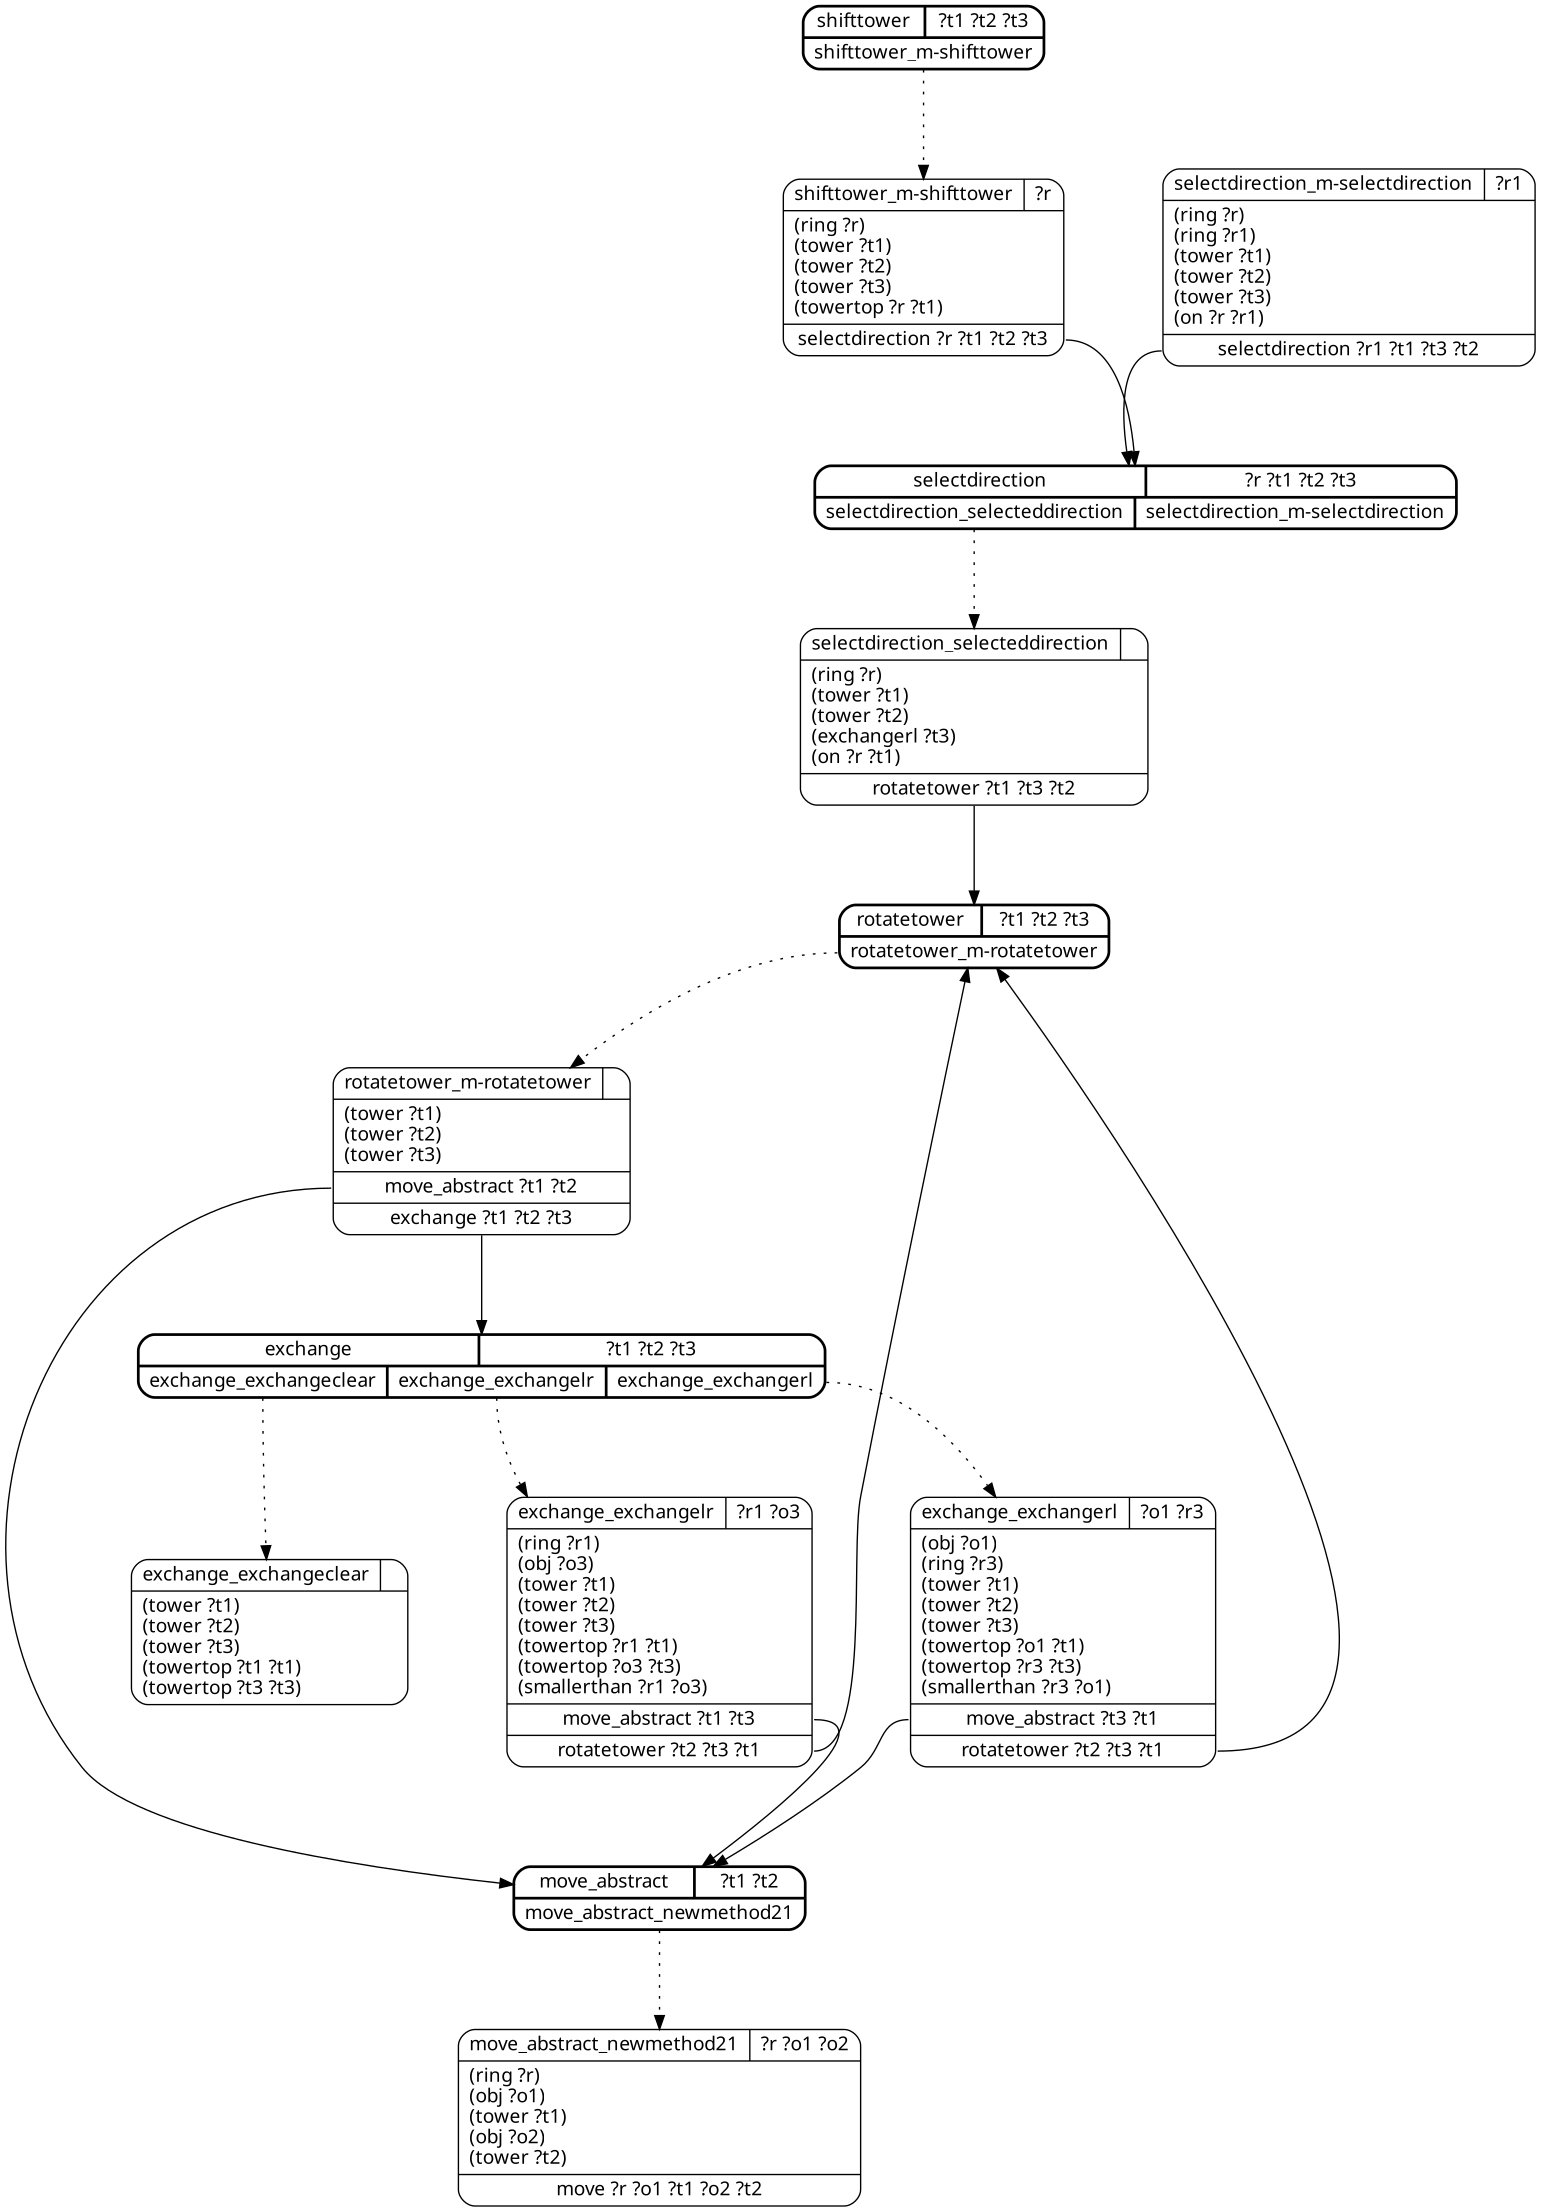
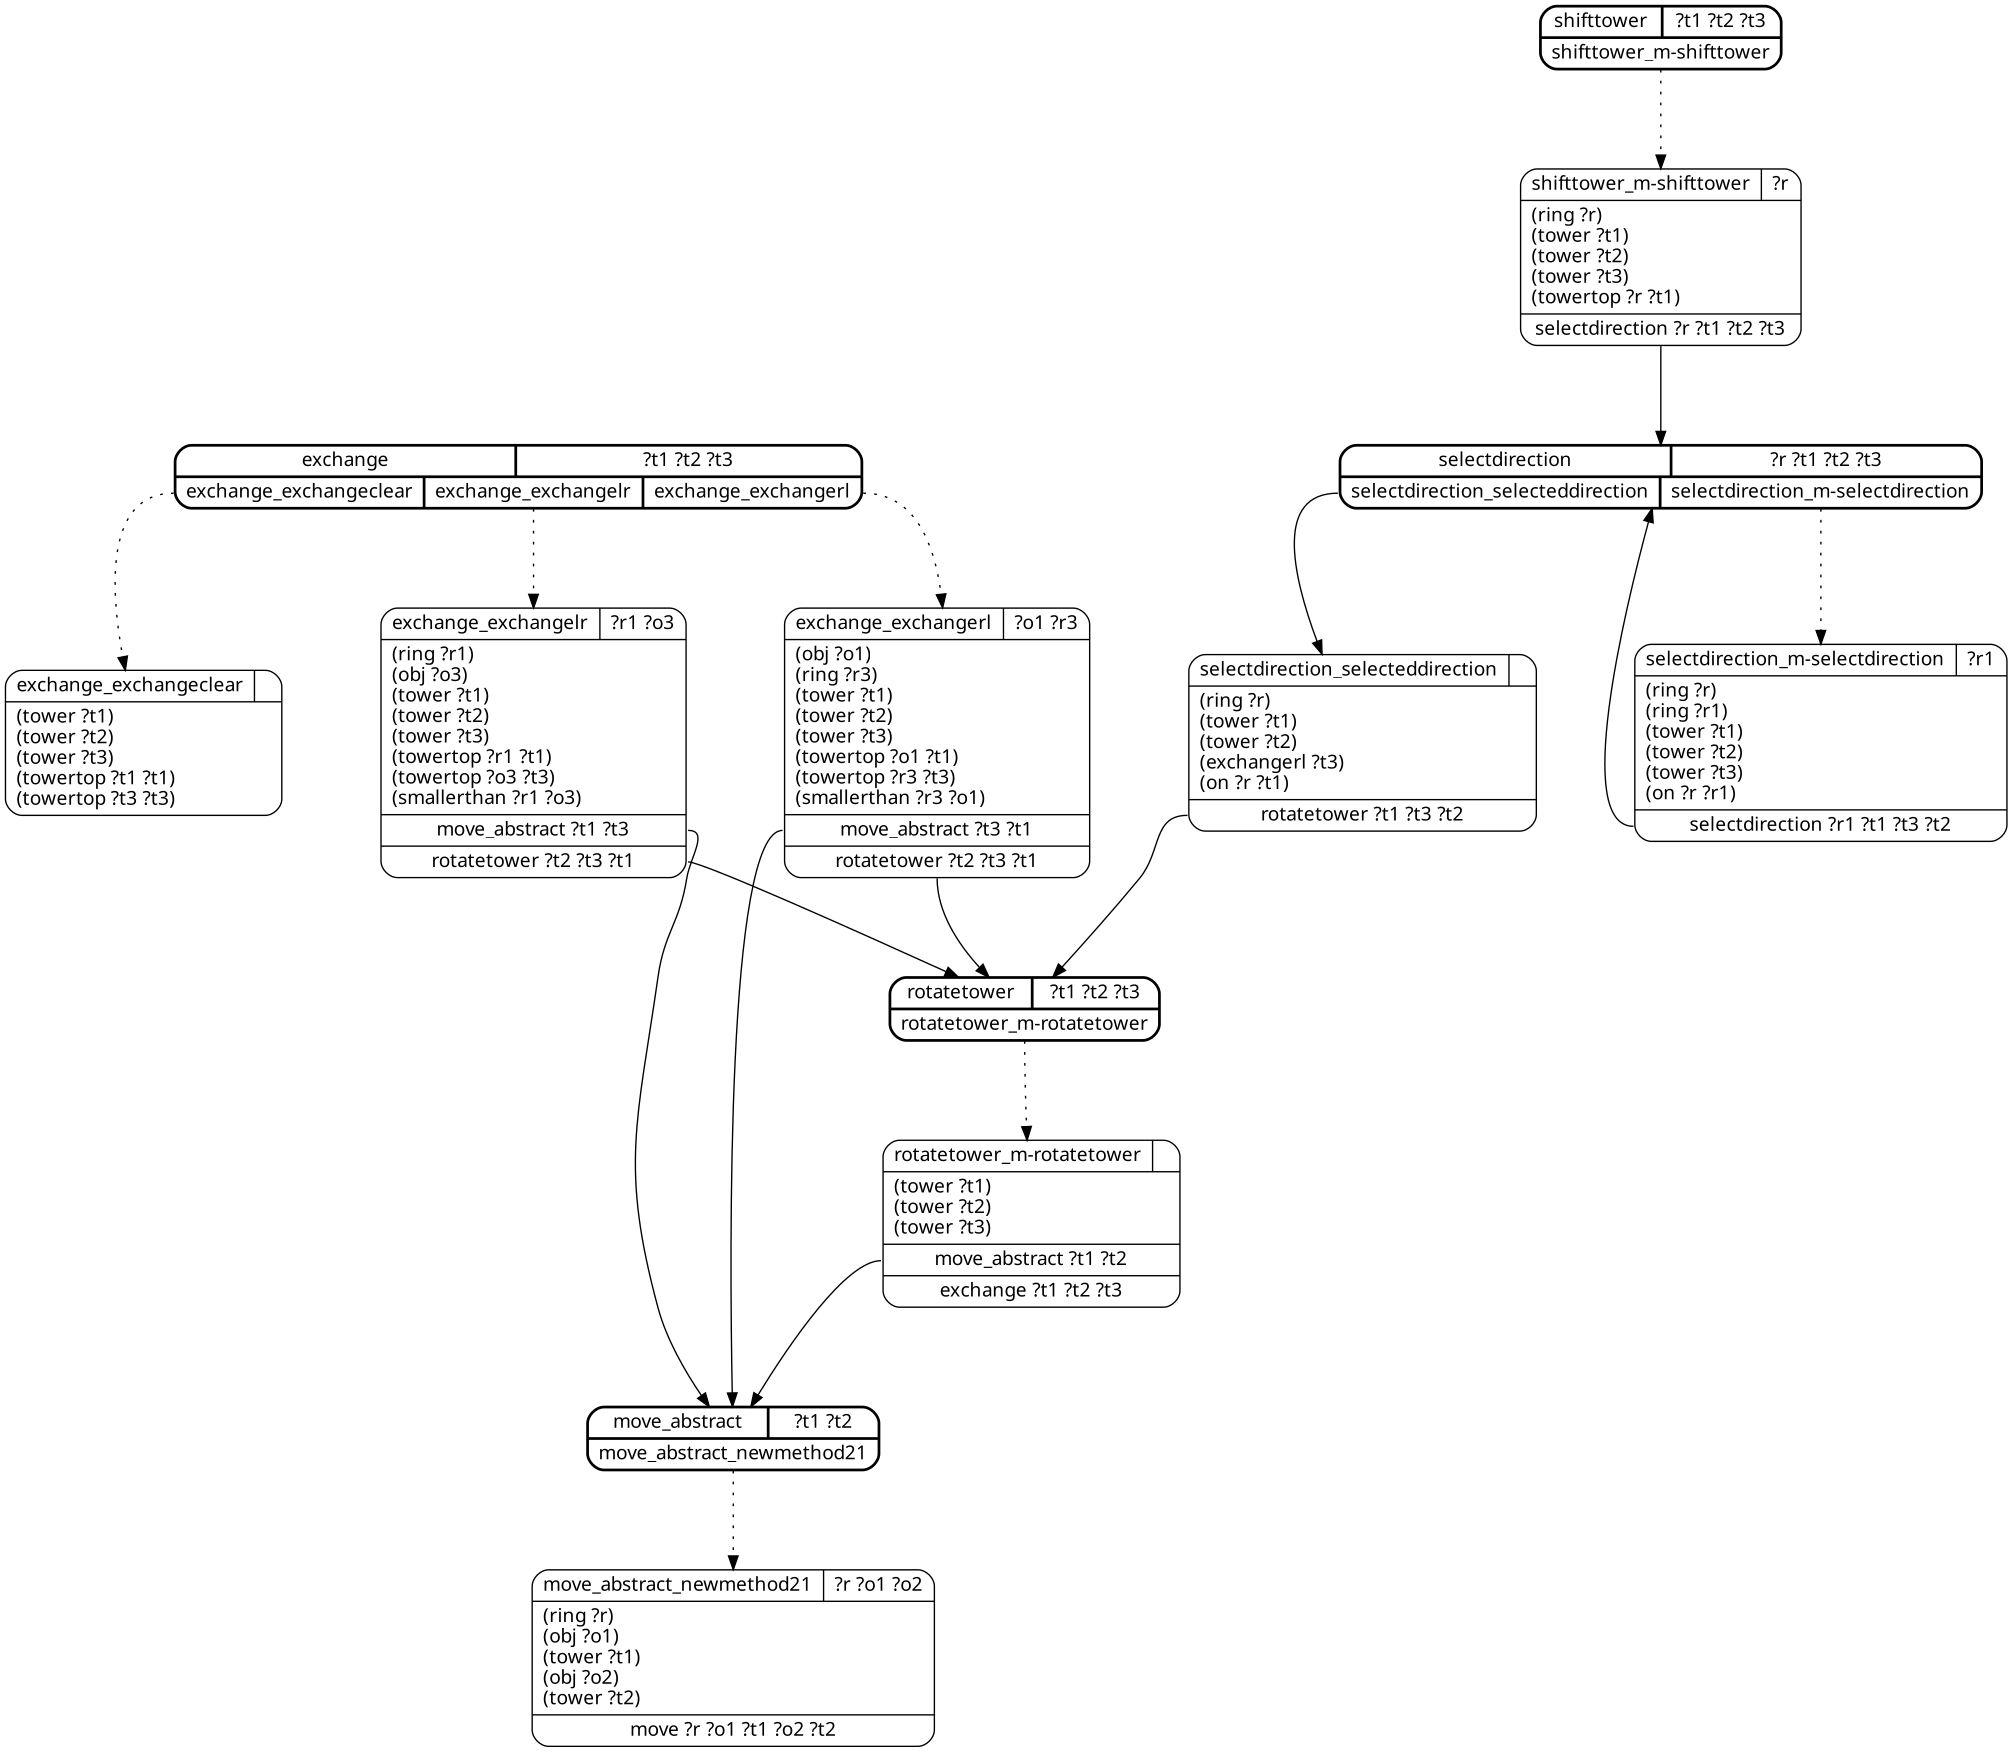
edge "selectdirection" -> "selectdirection_m-selectdirection": added
edge "selectdirection" -> "selectdirection_selecteddirection": style dotted -> solid
edge "rotatetower_m-rotatetower" -> "exchange": removed
